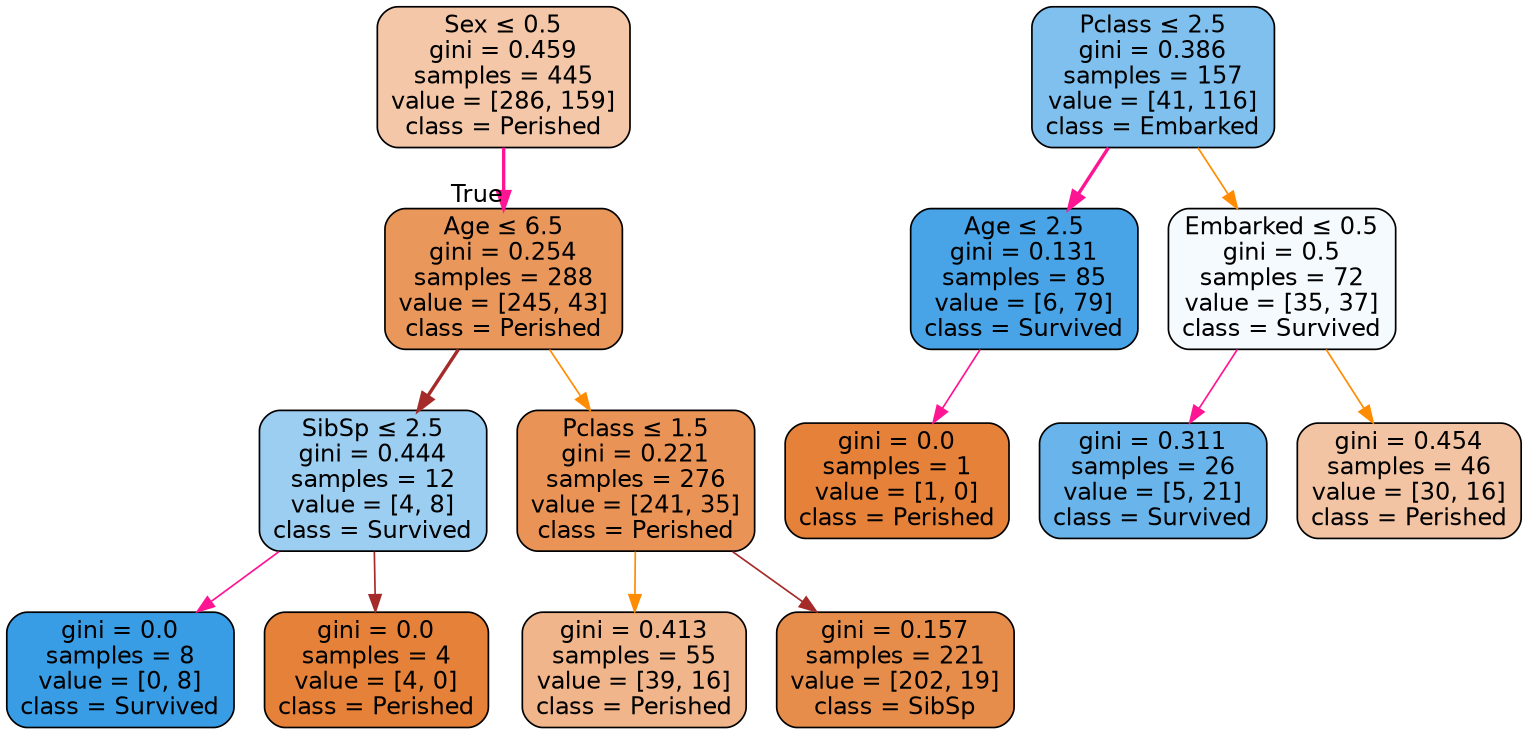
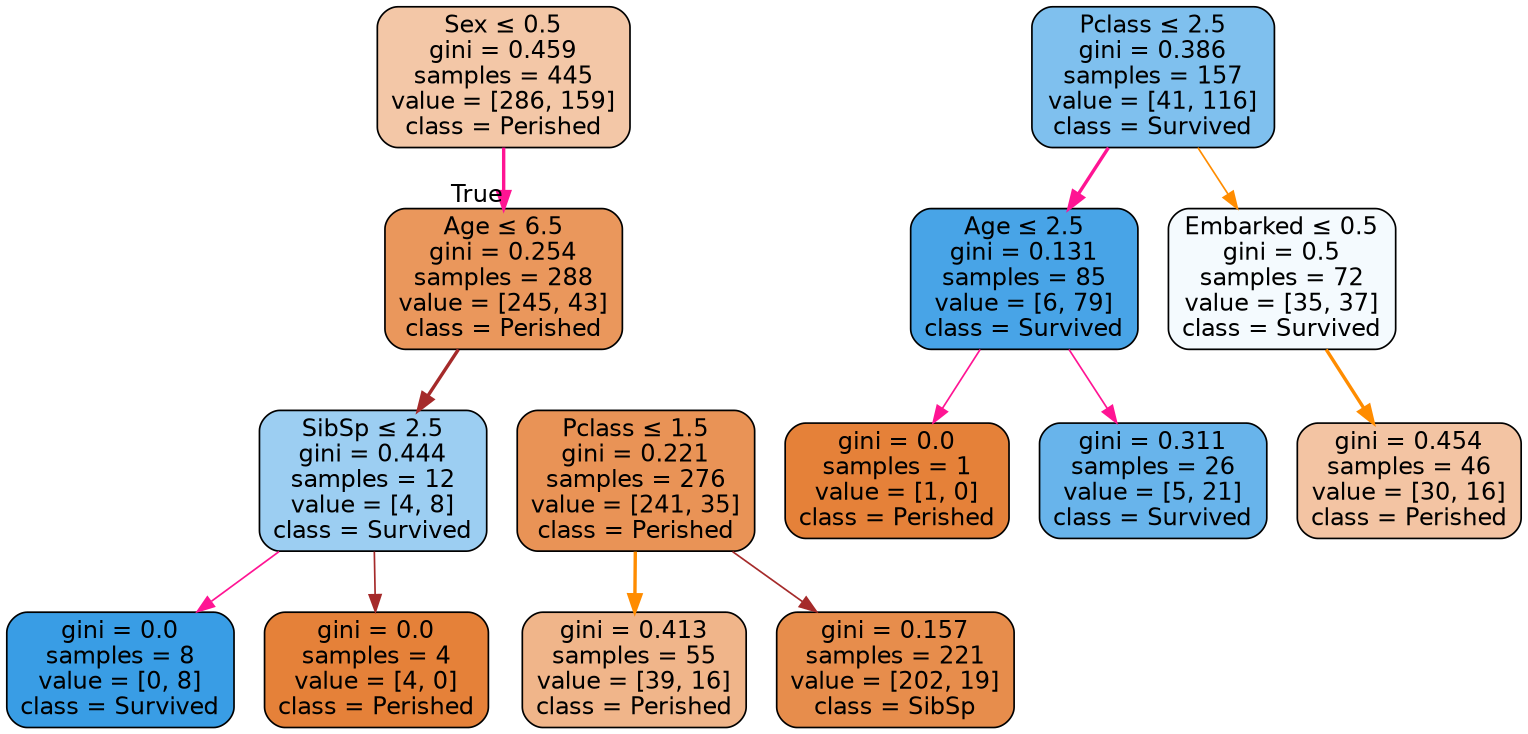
node "Pclass ≤ 2.5": text "class = Embarked" -> "class = Survived"
edge "Age ≤ 6.5" -> "Pclass ≤ 1.5": removed
edge "Embarked ≤ 0.5" -> "gini = 0.311": now "Age ≤ 2.5" -> "gini = 0.311"
edge "Embarked ≤ 0.5" -> "gini = 0.454": style solid -> bold
edge "Pclass ≤ 1.5" -> "gini = 0.413": style solid -> bold
